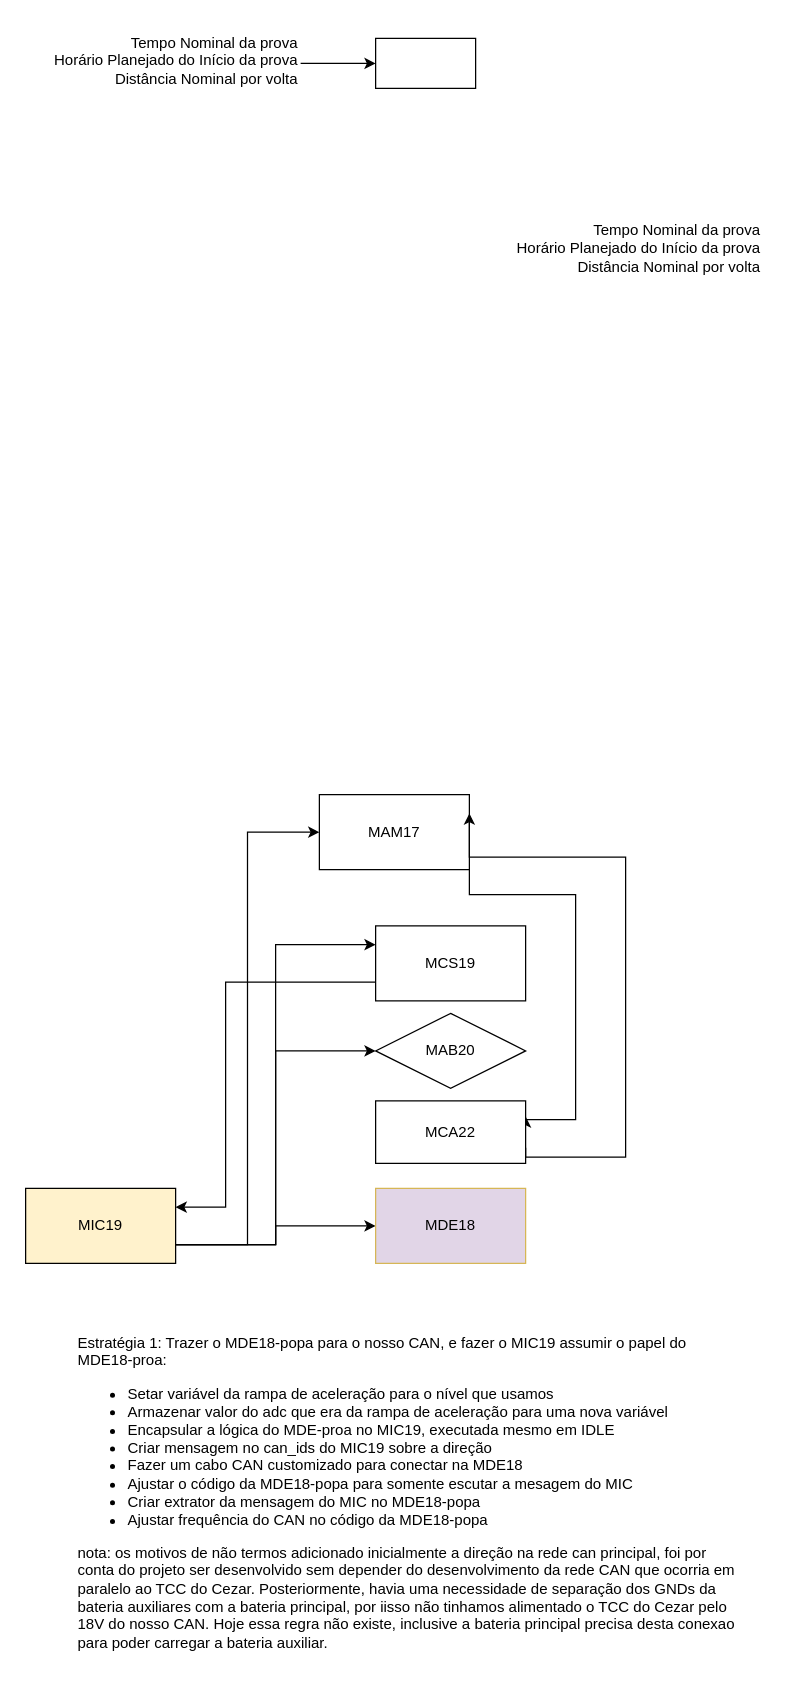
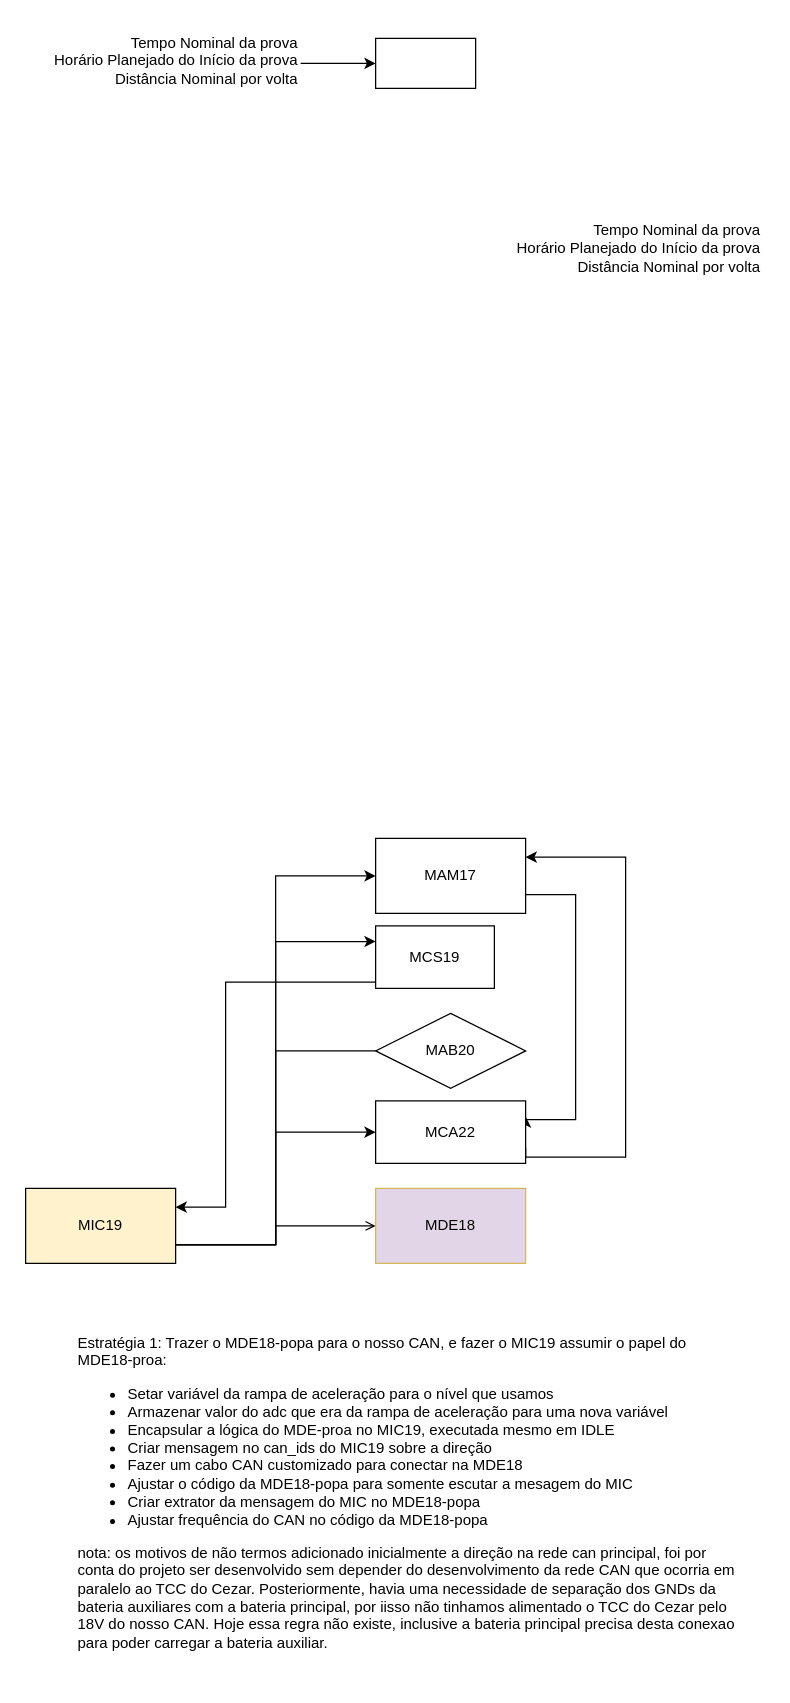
node "MAM17": moved (394, 832) -> (451, 876)
node "MCS19": size 150x75 -> 119x63
edge "MIC19" -> "MAB20": arrowhead classic -> none
edge "MIC19" -> "MCA22": added
edge "MIC19" -> "MDE18": arrowhead classic -> open
